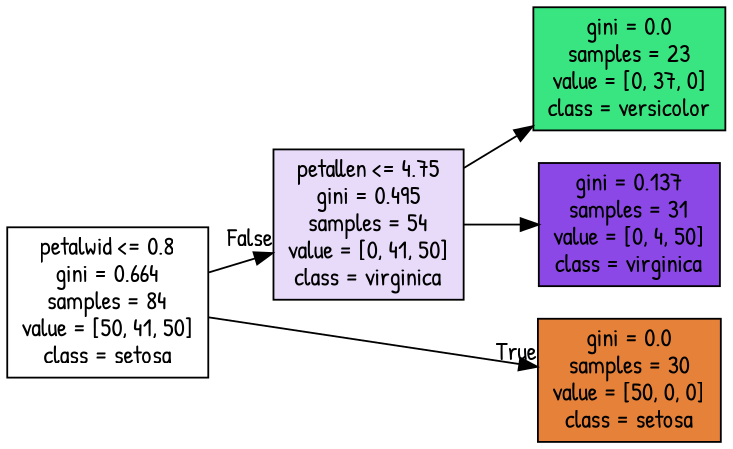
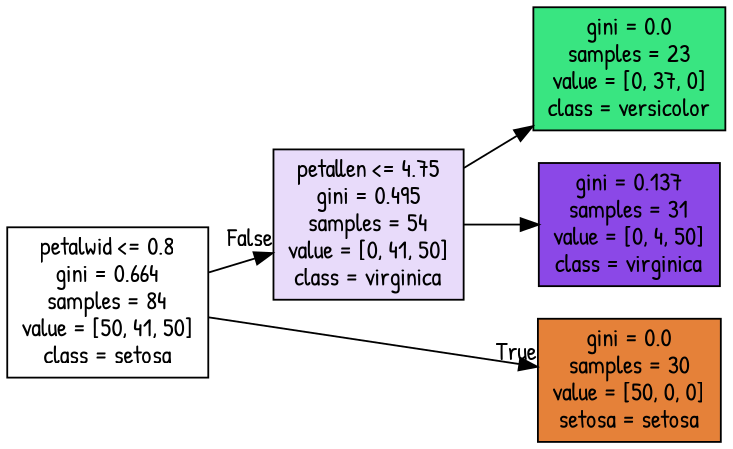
node "gini = 0.0 samples = 30 value = [50, 0, 0] class = setosa": label "gini = 0.0 samples = 30 value = [50, 0, 0] class = setosa" -> "gini = 0.0 samples = 30 value = [50, 0, 0] setosa = setosa"
